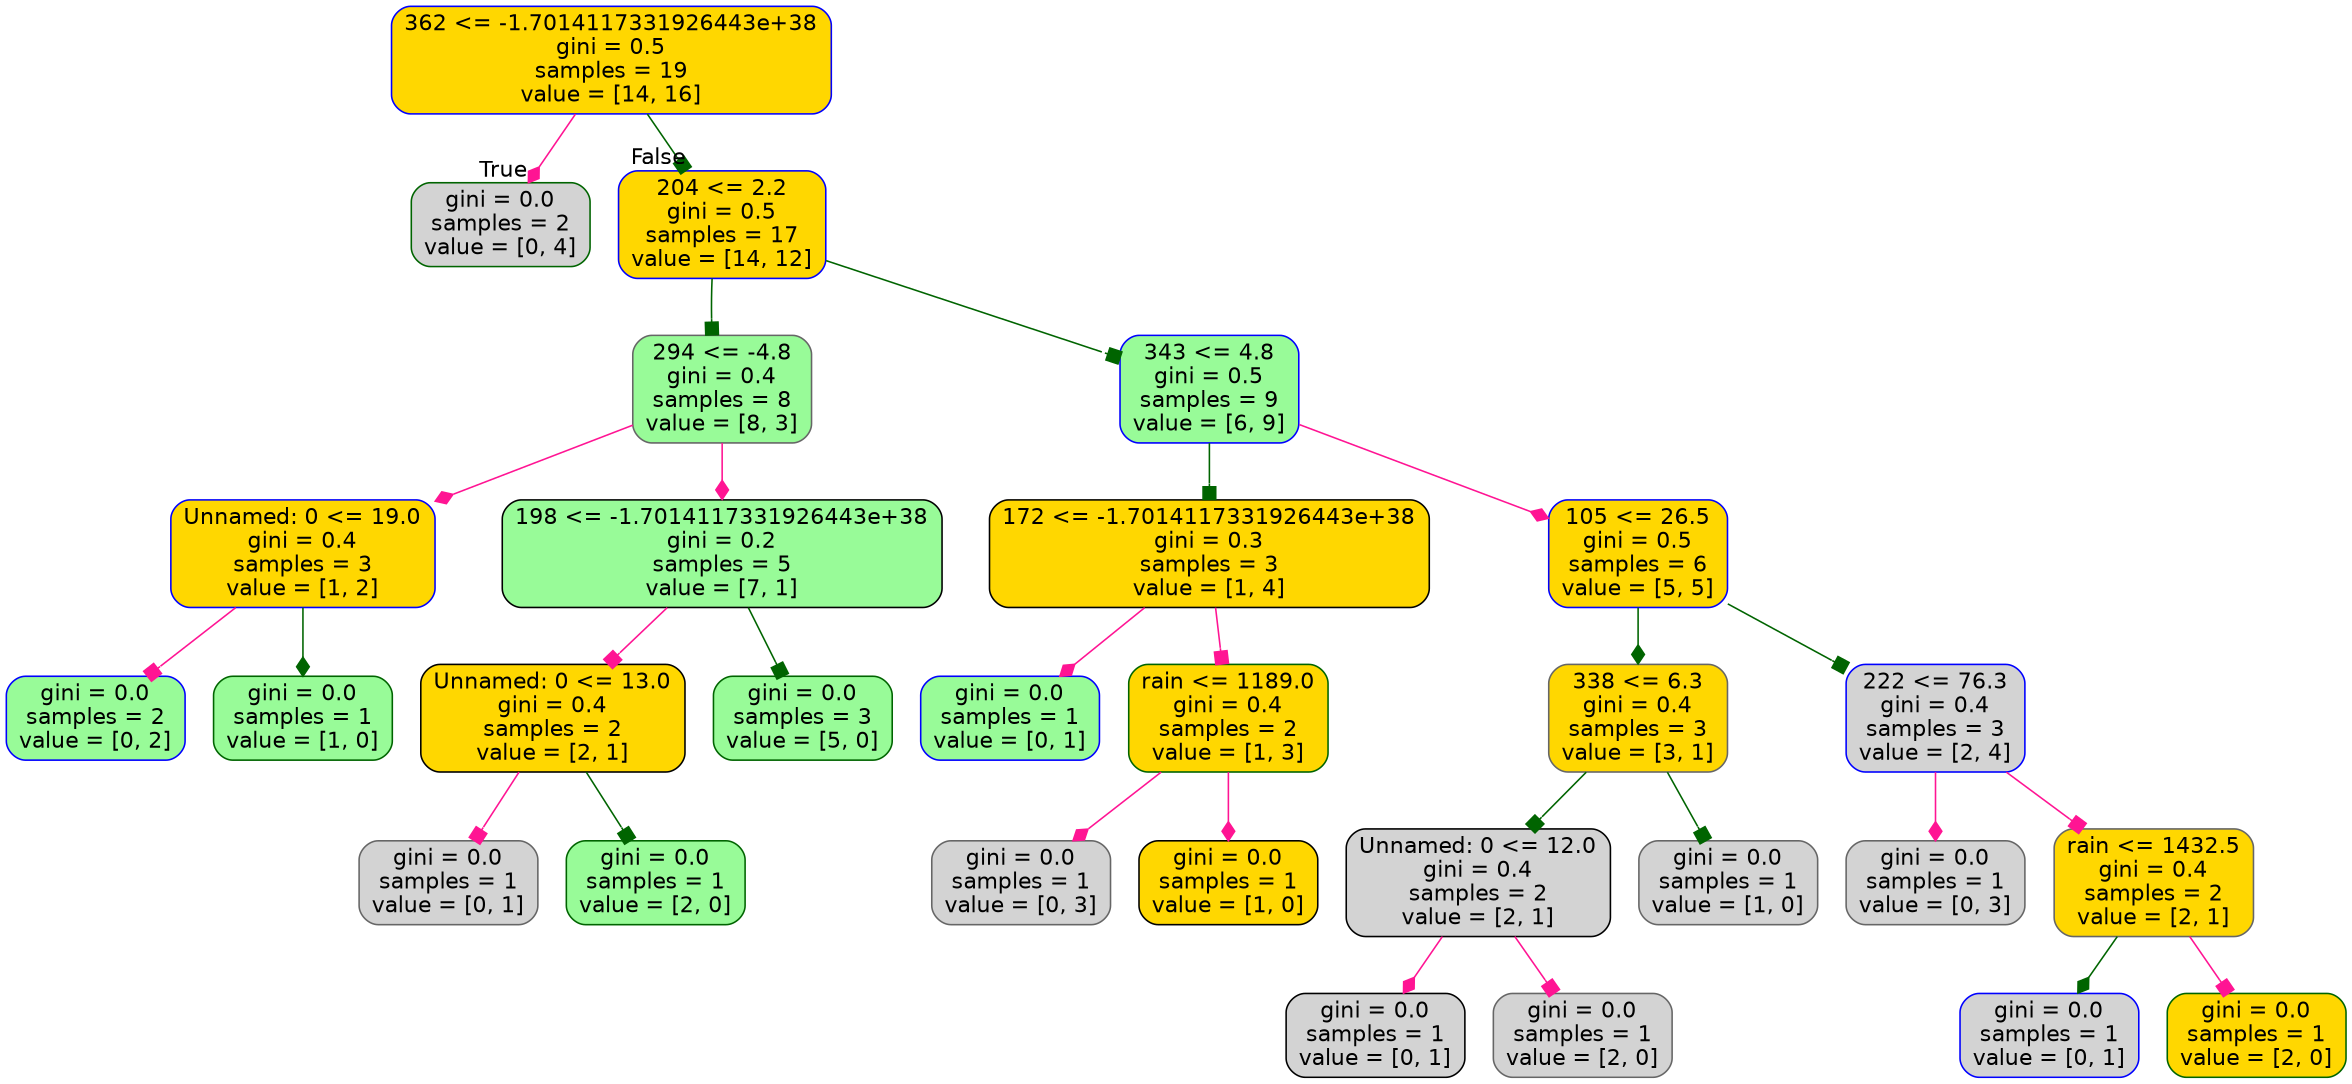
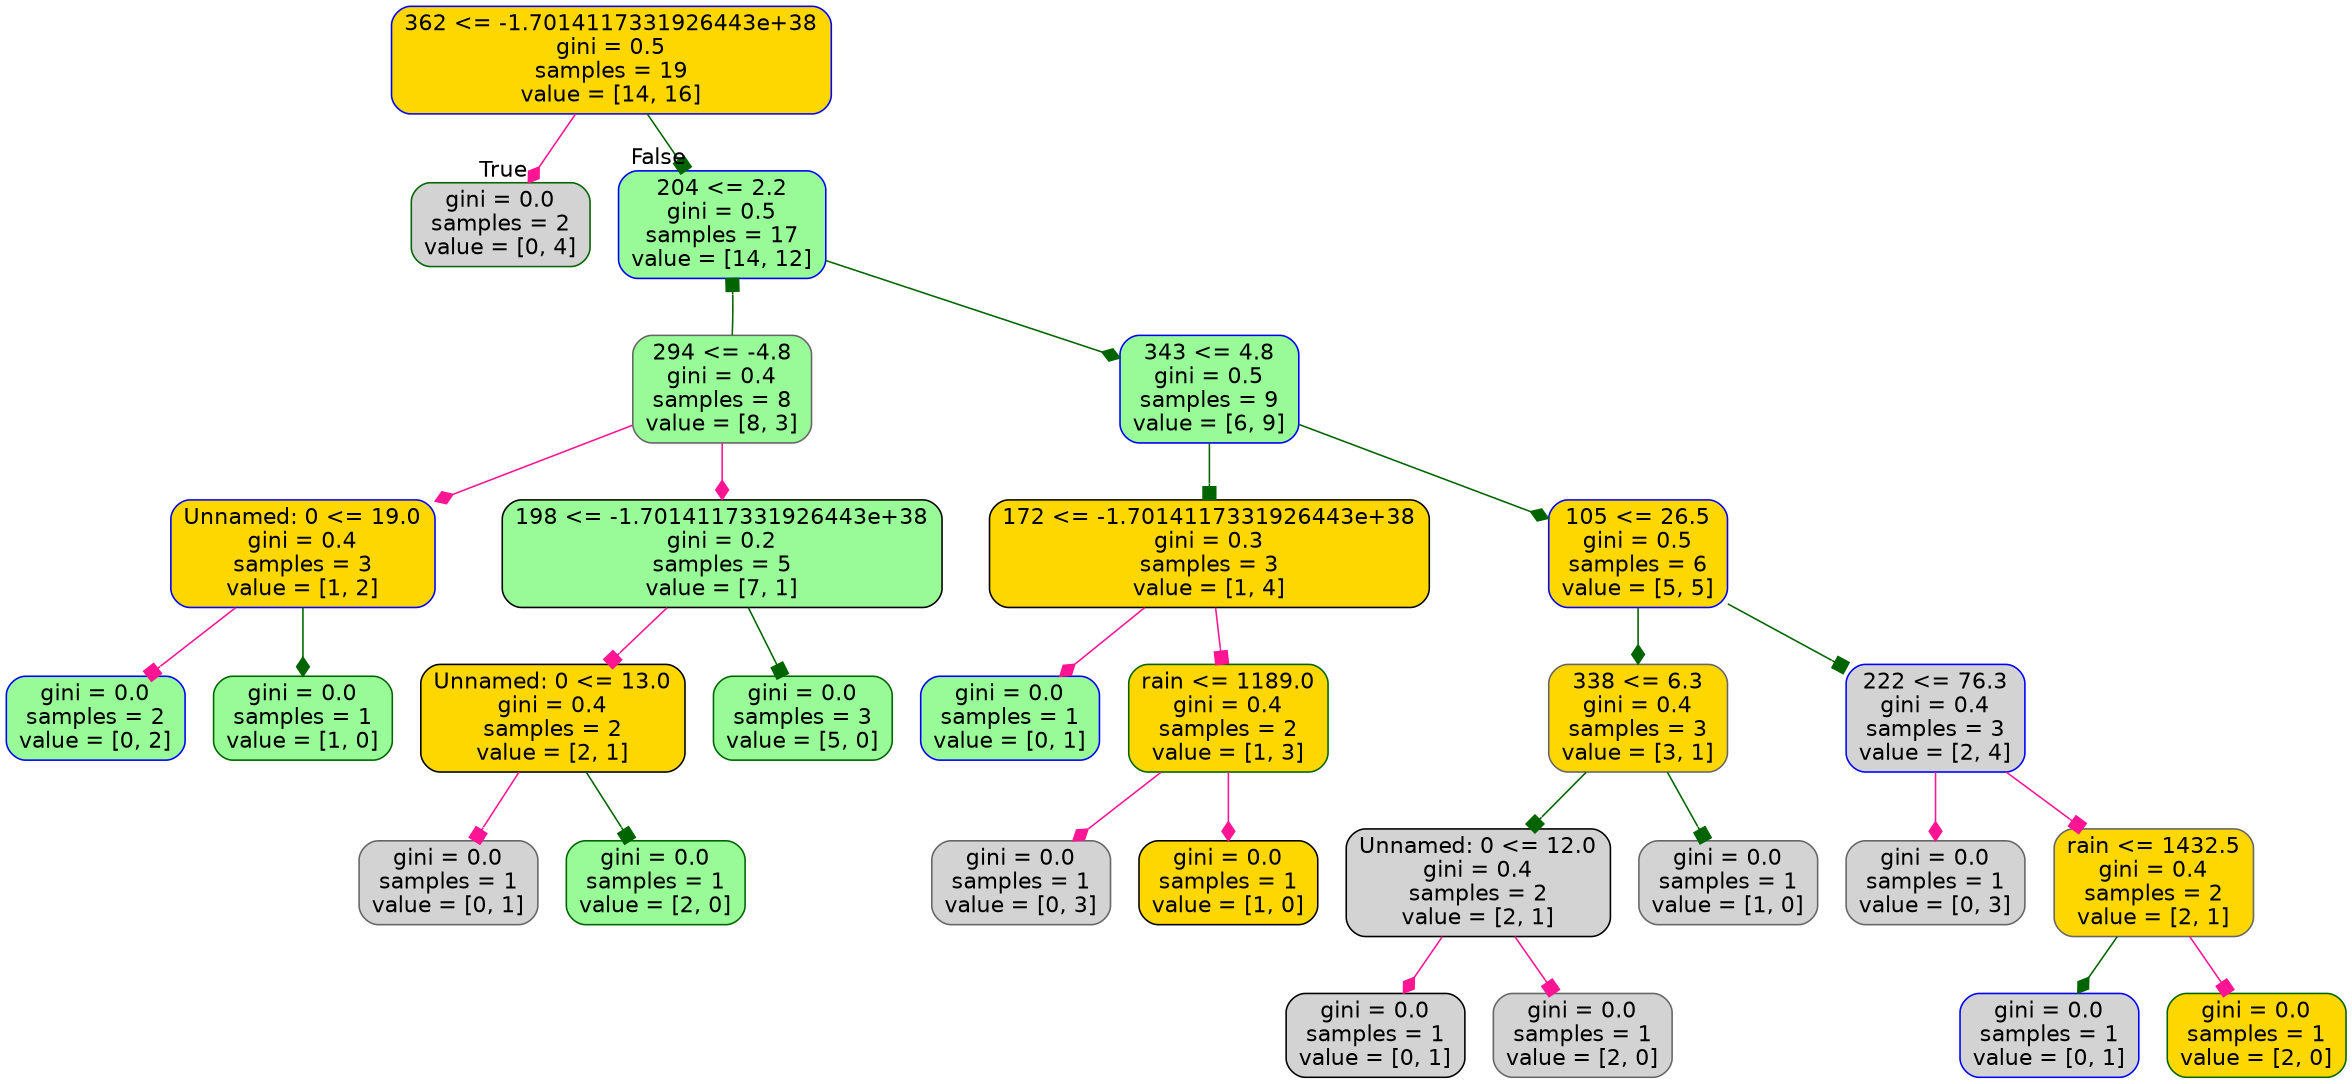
node "204 <= 2.2 gini = 0.5 samples = 17 value = [14, 12]": fillcolor gold -> palegreen
edge "204 <= 2.2 gini = 0.5 samples = 17 value = [14, 12]" -> "294 <= -4.8 gini = 0.4 samples = 8 value = [8, 3]": reversed
edge "204 <= 2.2 gini = 0.5 samples = 17 value = [14, 12]" -> "343 <= 4.8 gini = 0.5 samples = 9 value = [6, 9]": arrowhead box -> diamond
edge "343 <= 4.8 gini = 0.5 samples = 9 value = [6, 9]" -> "105 <= 26.5 gini = 0.5 samples = 6 value = [5, 5]": color deeppink -> darkgreen
